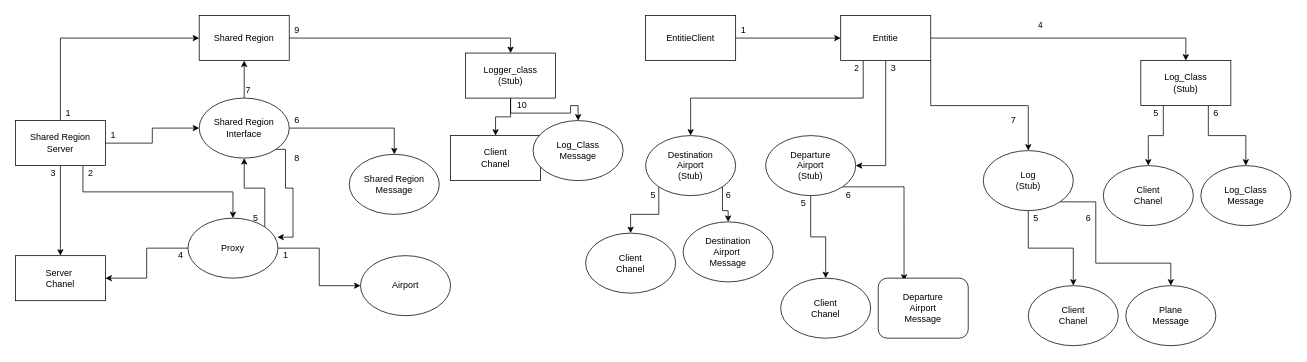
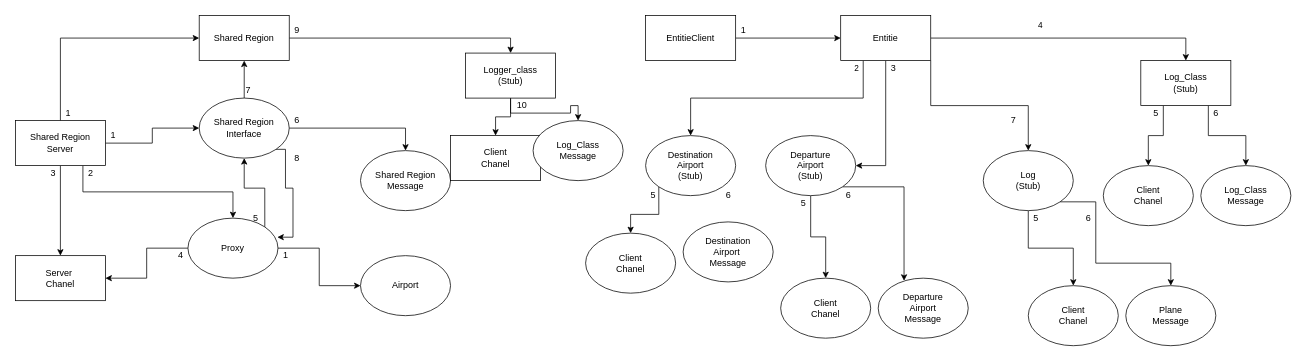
node "Shared Region Message": moved (394, 184) -> (405, 180)
edge "Destination Airport (Stub)" -> "Destination Airport Message": removed
node "Departure Airport Message": shape rounded rectangle -> ellipse
